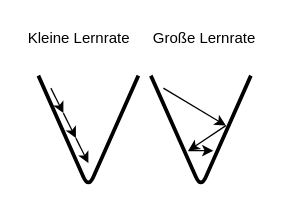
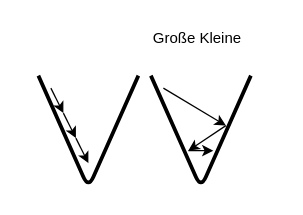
node "Kleine Lernrate": removed
node "Große Lernrate": label "Große Lernrate" -> "Große Kleine"
